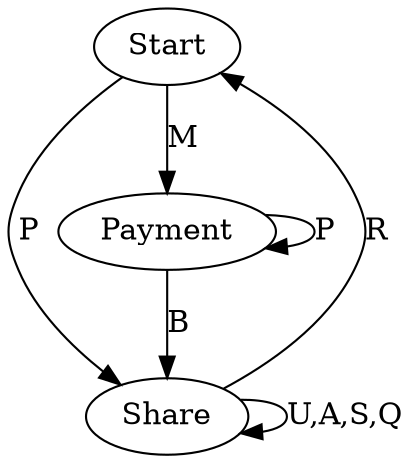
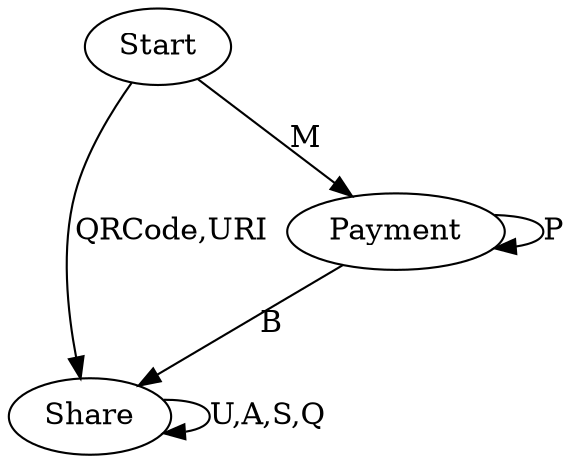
edge "Start" -> "Share": label "P" -> "QRCode,URI"
edge "Share" -> "Start": removed, label "R"
